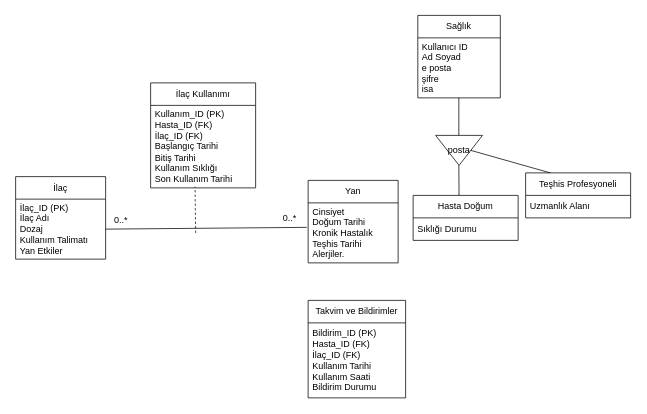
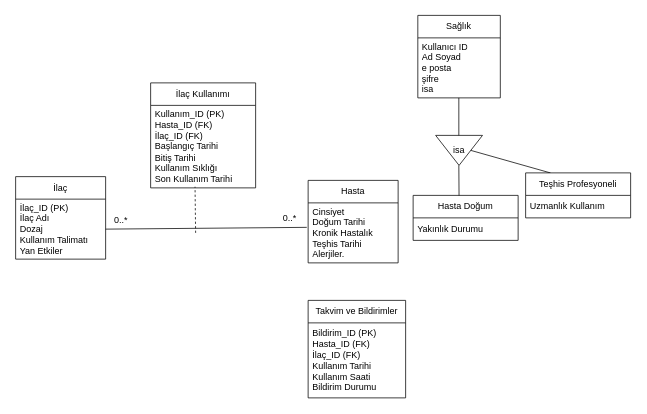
node "posta": label "posta" -> "isa"
node "Yan": label "Yan" -> "Hasta"
node "Uzmanlık Alanı": label "Uzmanlık Alanı" -> "Uzmanlık Kullanım"
node "Sıklığı Durumu": label "Sıklığı Durumu" -> "Yakınlık Durumu"
